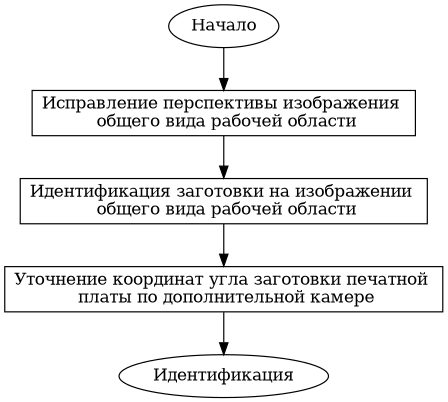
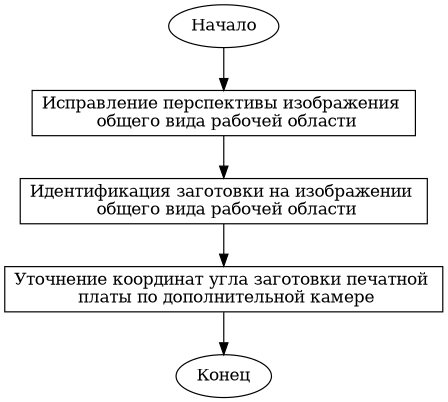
node "Идентификация": label "Идентификация" -> "Конец"
